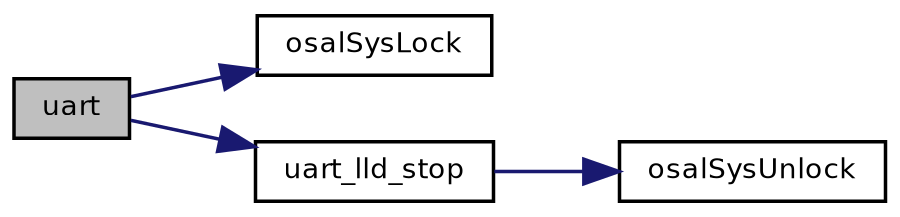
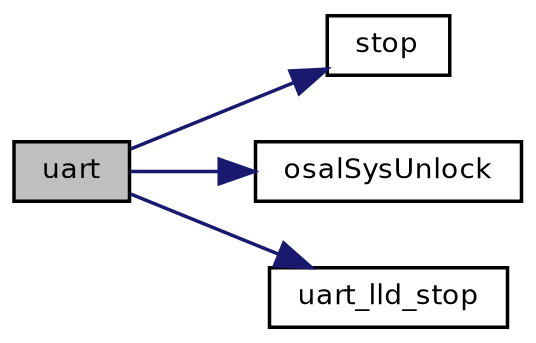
node "osalSysLock": label "osalSysLock" -> "stop"
edge "uart_lld_stop" -> "osalSysUnlock": now "uart" -> "osalSysUnlock"
